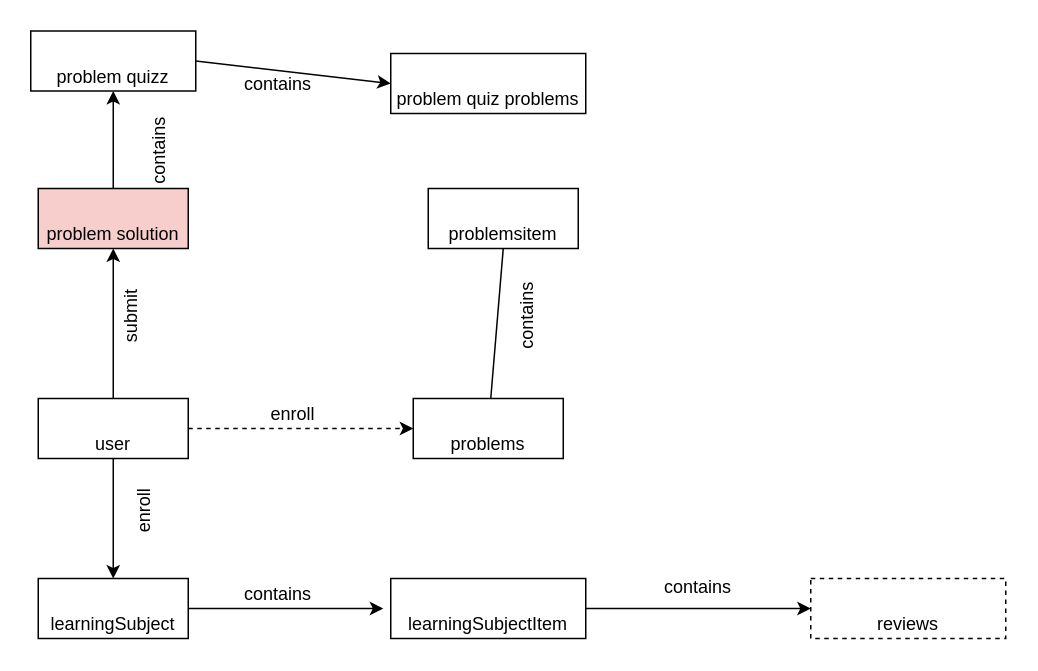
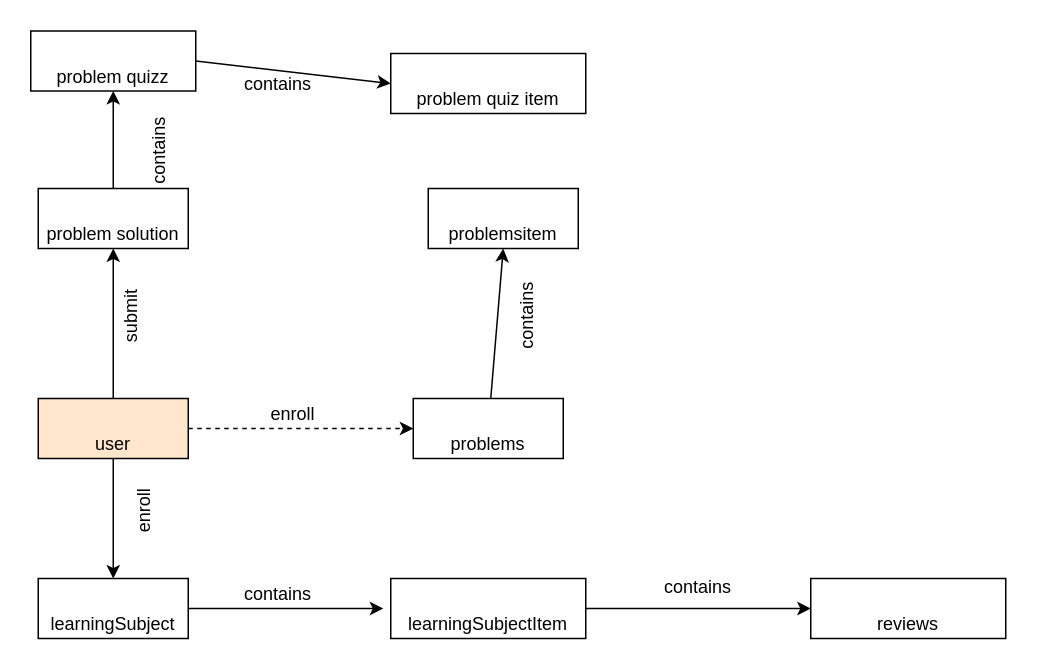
node "problem quiz problems": label "problem quiz problems" -> "problem quiz item"
node "problem solution": fillcolor #f8cecc -> #ffffff
edge "problemsitem" -- "problems": arrowhead none -> classic
node "user": fillcolor #ffffff -> #ffe6cc
node "reviews": style dashed -> solid
